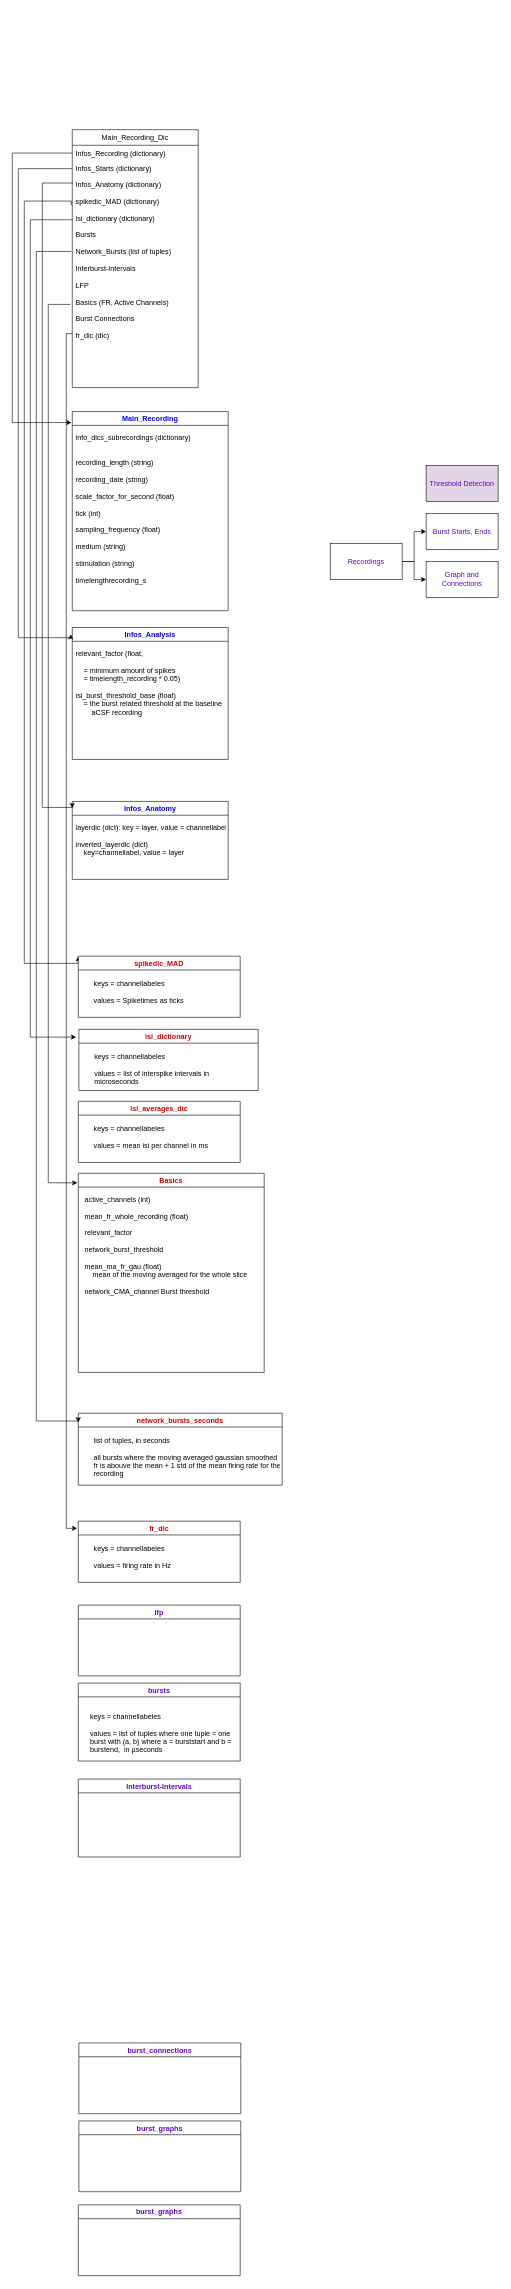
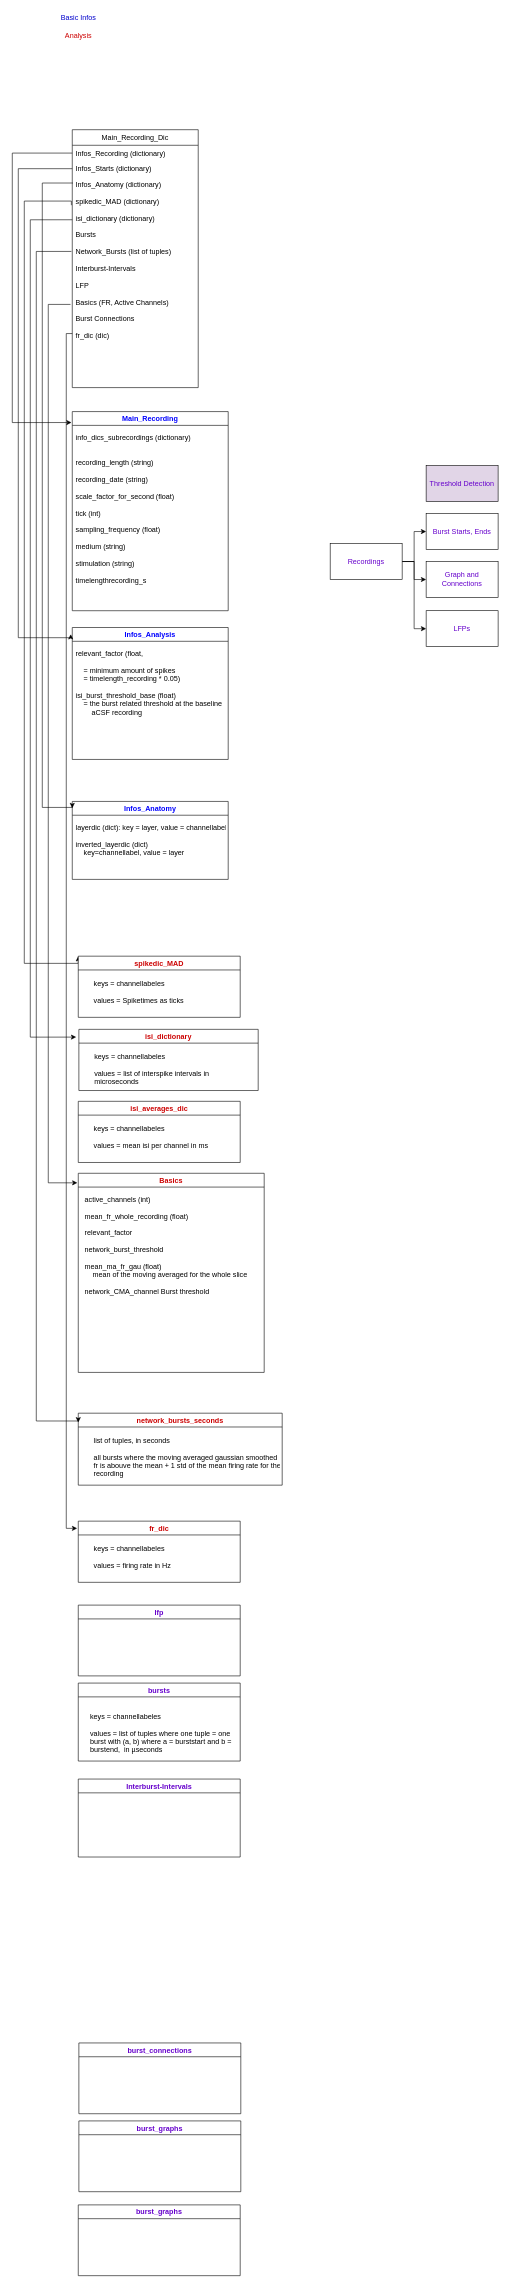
node "Basic Infos Analysis": added
edge "Recordings" -> "LFPs": added
node "LFPs": added
